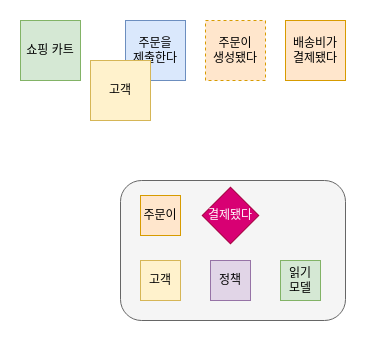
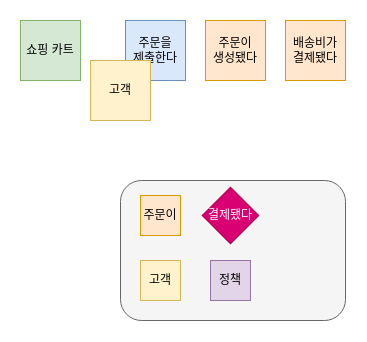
node "주문이 생성됐다": style dashed -> solid
node "읽기 모델": removed
